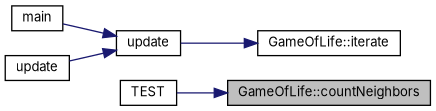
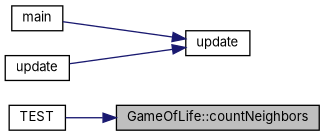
node "GameOfLife::iterate": removed
